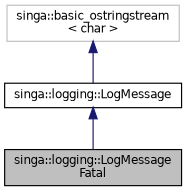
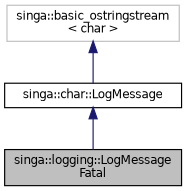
node "singa::logging::LogMessage": label "singa::logging::LogMessage" -> "singa::char::LogMessage"
